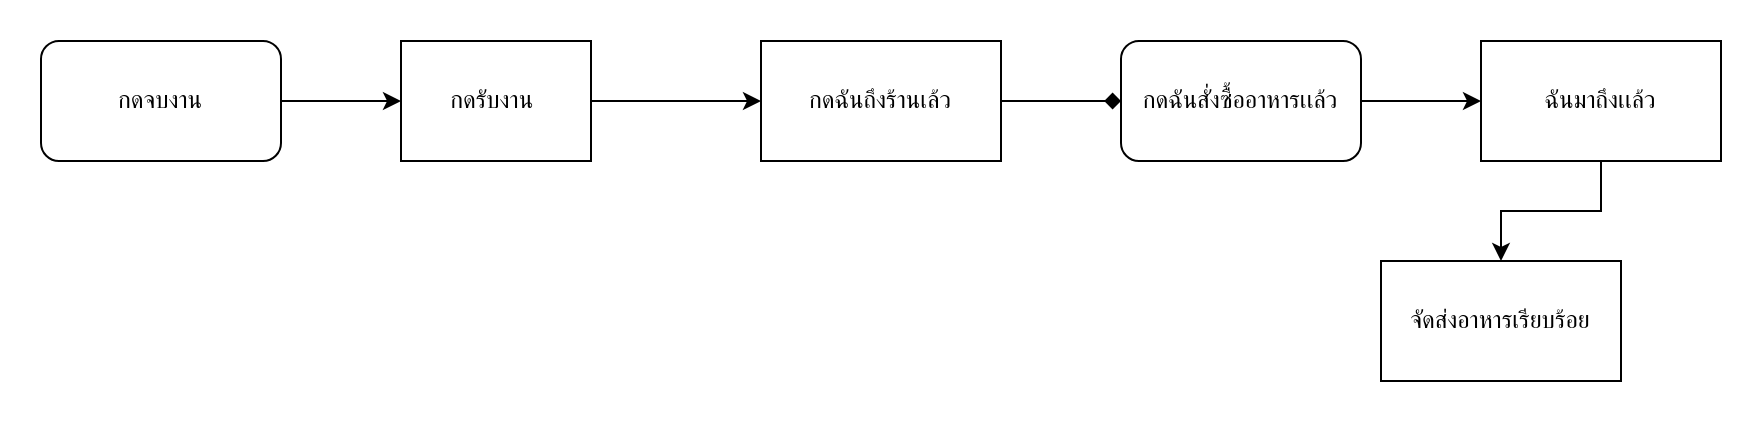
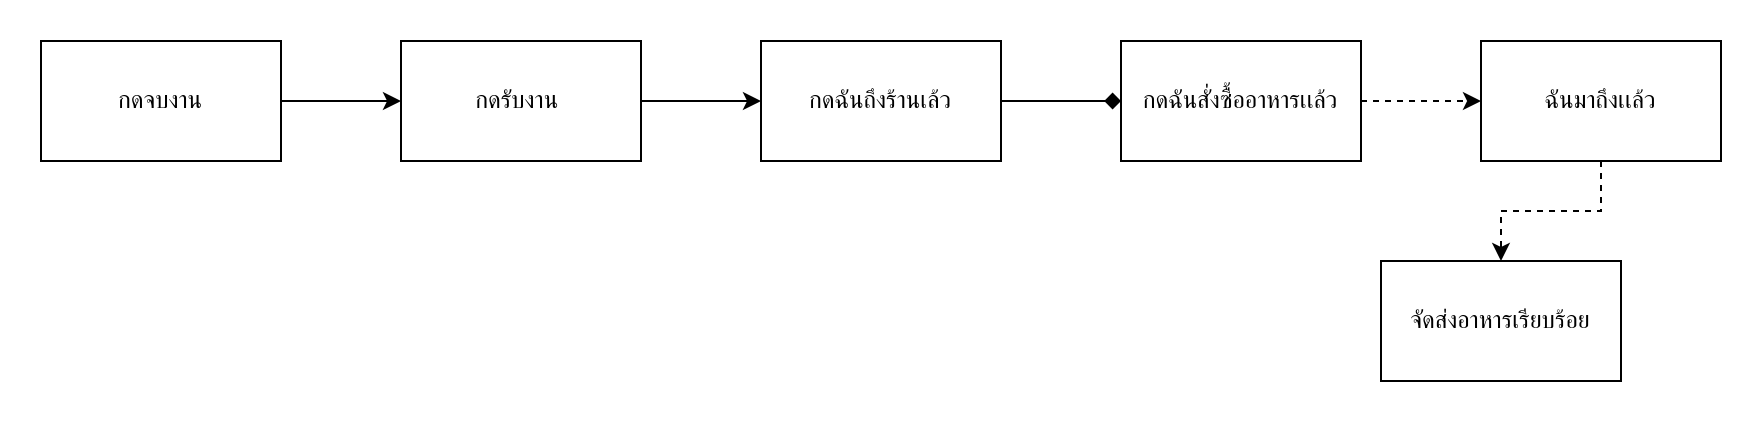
node "กดจบงาน": shape rounded rectangle -> rectangle
node "กดรับงาน": size 190x120 -> 240x120
node "กดฉันสั่งซื้ออาหารเเล้ว": shape rounded rectangle -> rectangle
edge "กดฉันสั่งซื้ออาหารเเล้ว" -> "ฉันมาถึงเเล้ว": style solid -> dashed
edge "ฉันมาถึงเเล้ว" -> "จัดส่งอาหารเรียบร้อย": style solid -> dashed
